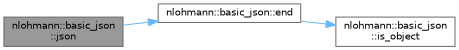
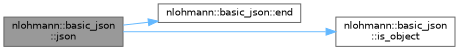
edge "nlohmann::basic_json::end" -> "nlohmann::basic_json ::is_object": now "nlohmann::basic_json ::json" -> "nlohmann::basic_json ::is_object"
